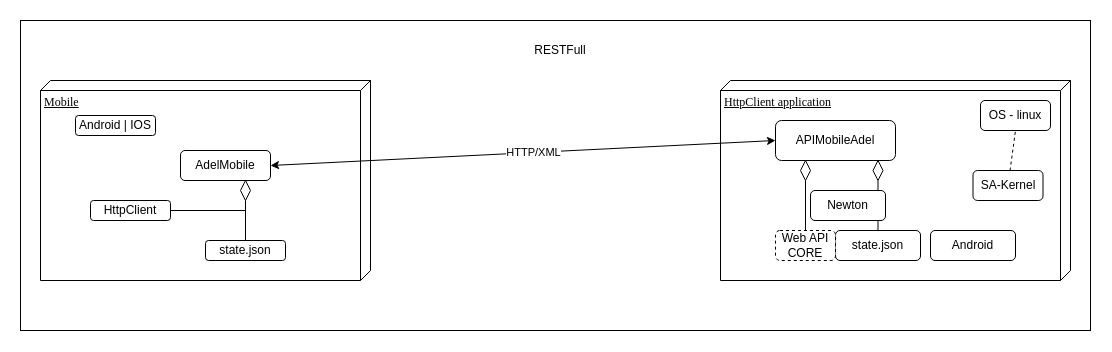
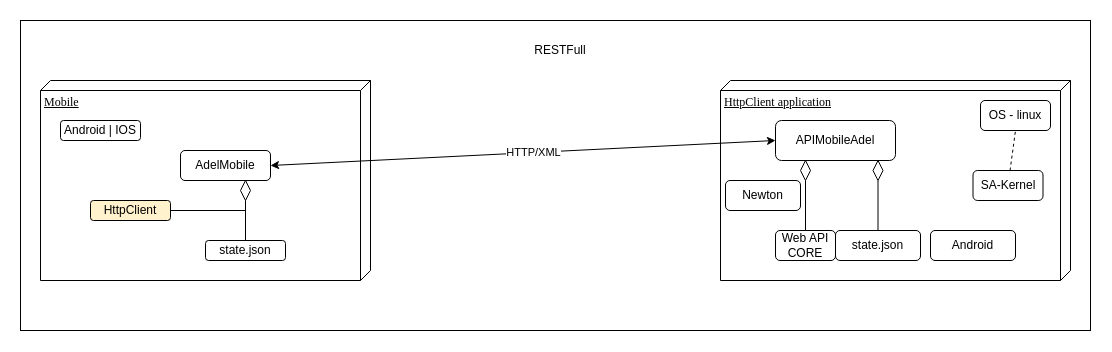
node "Android | IOS": moved (116, 126) -> (101, 131)
node "Newton": moved (848, 206) -> (763, 196)
node "HttpClient": fillcolor #ffffff -> #fff2cc
node "Web API CORE": style dashed -> solid
